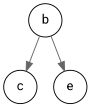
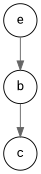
edge "b" -> "e": reversed
